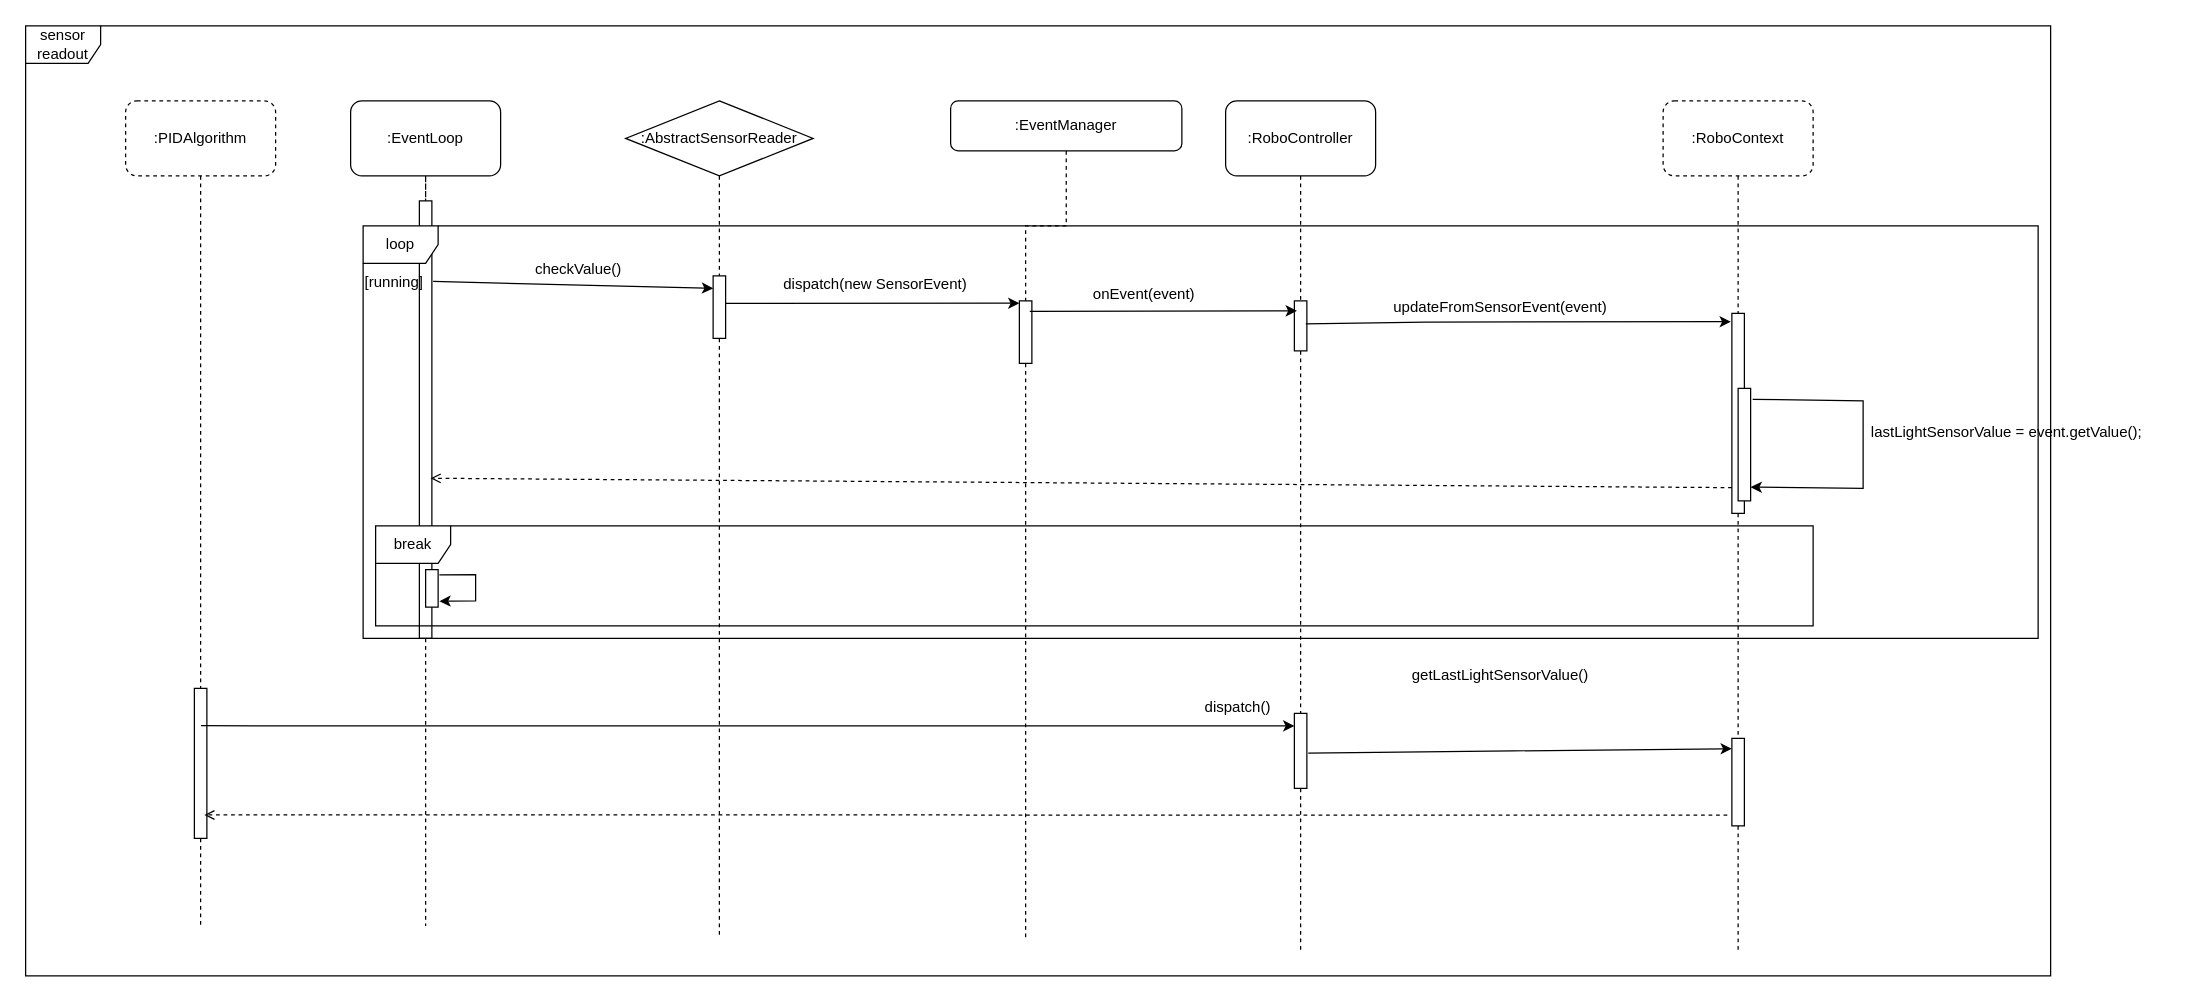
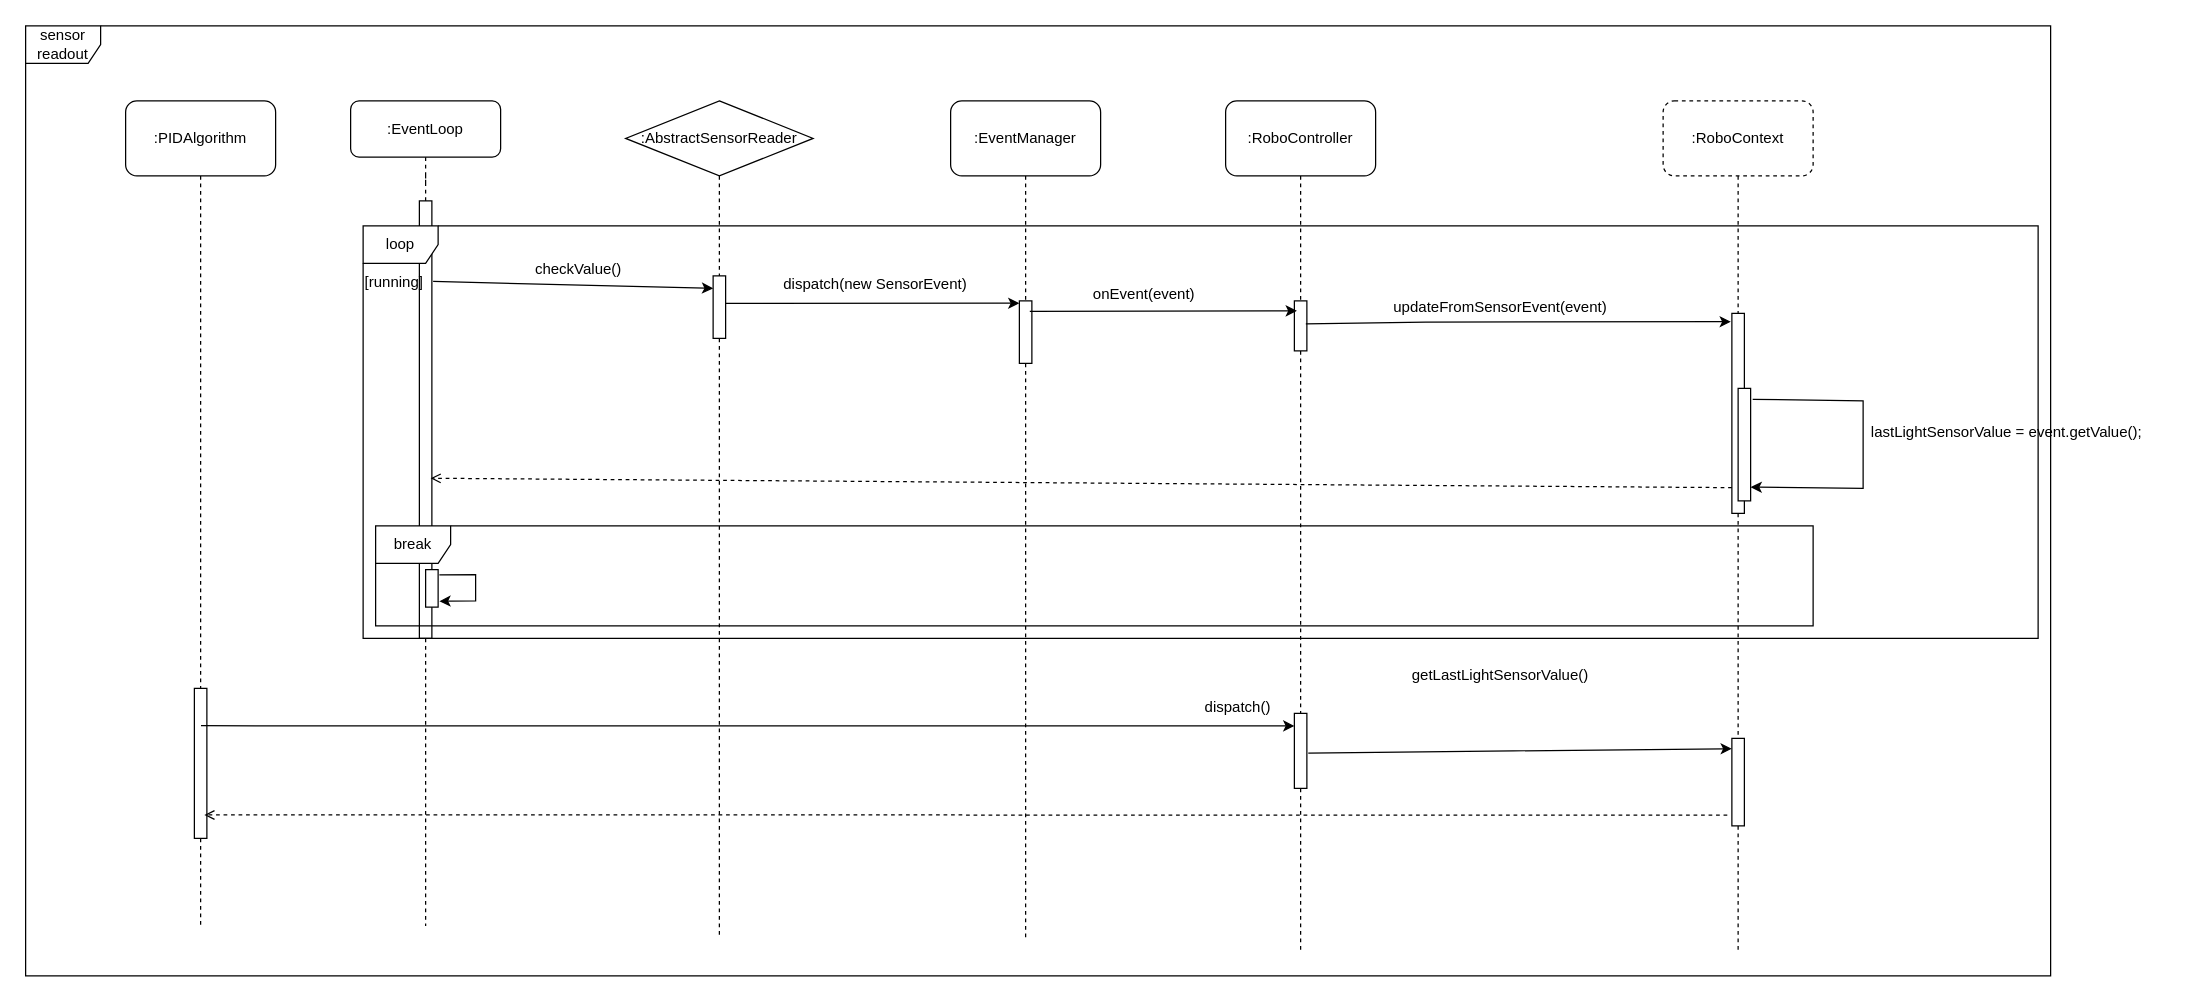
node ":EventManager": size 231x50 -> 150x75
node ":PIDAlgorithm": style dashed -> solid
node ":EventLoop": size 150x75 -> 150x56
